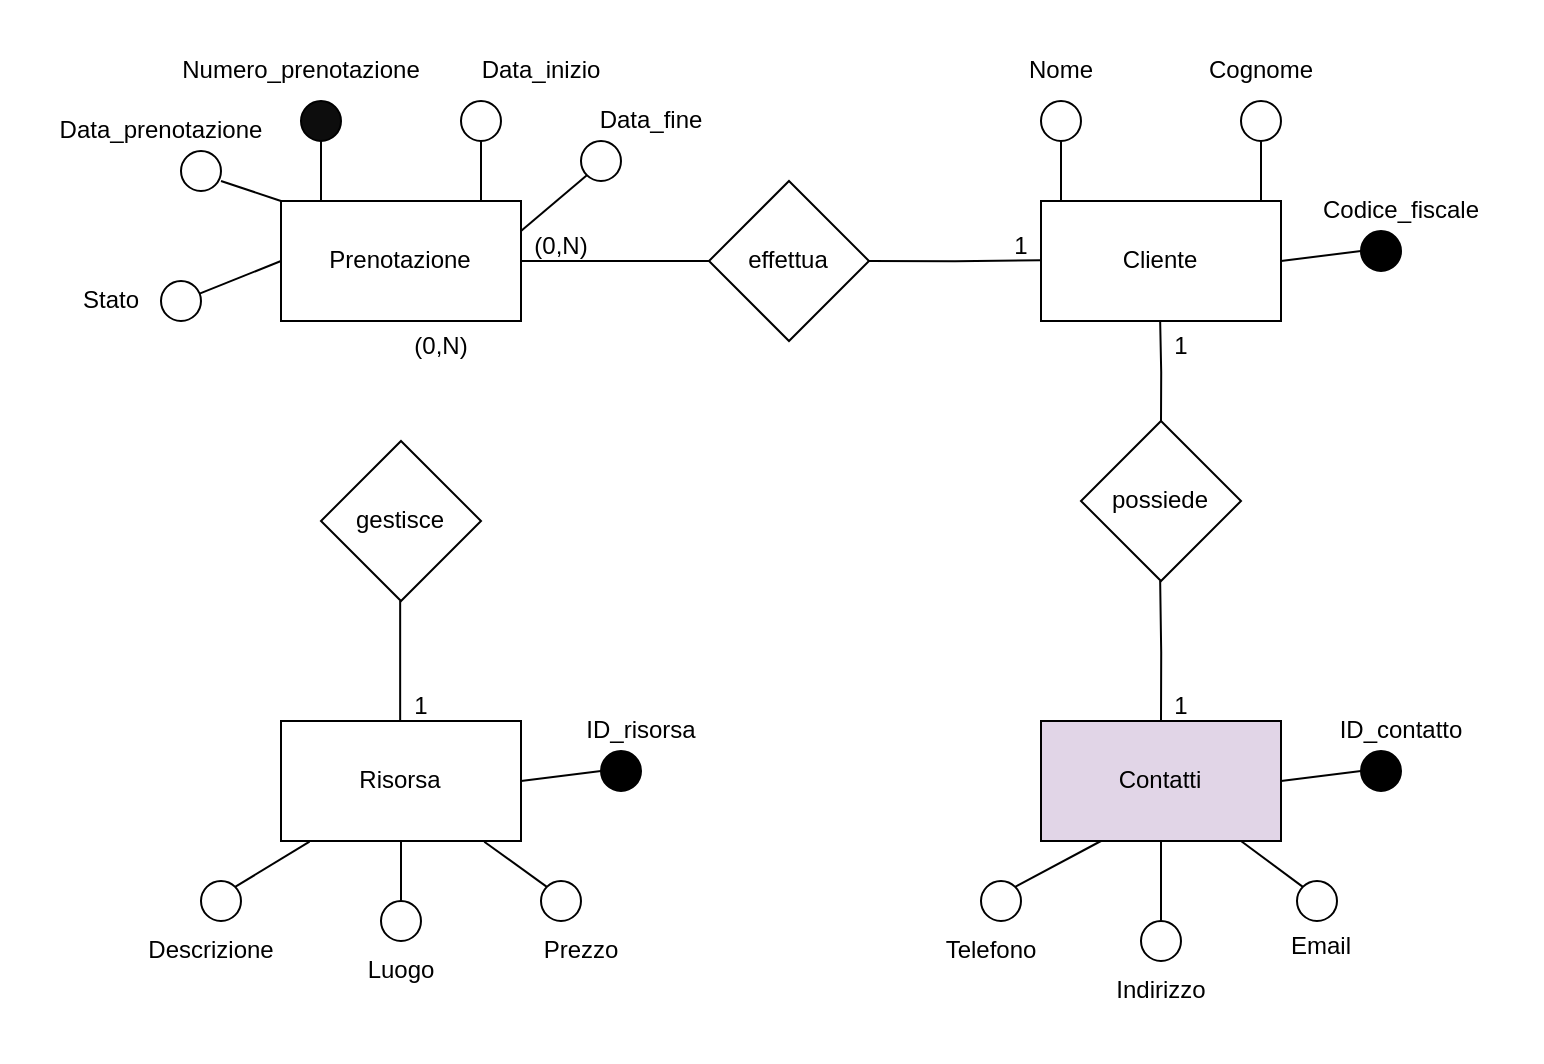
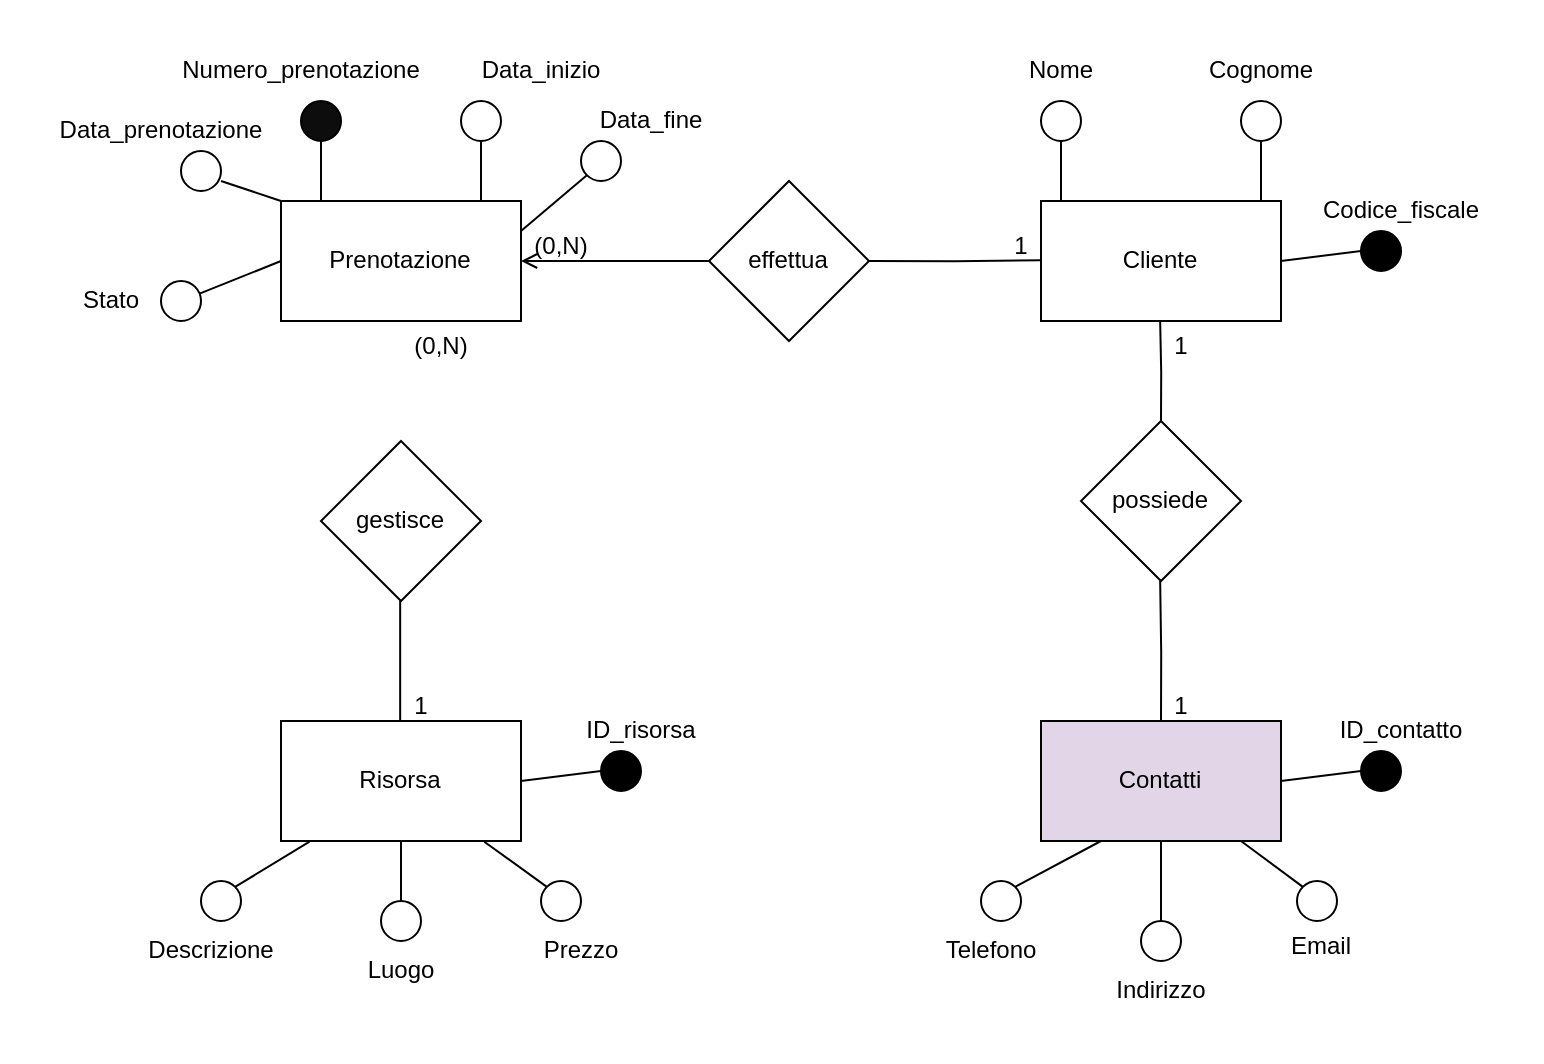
edge "Prenotazione" -- "effettua": arrowhead none -> open
